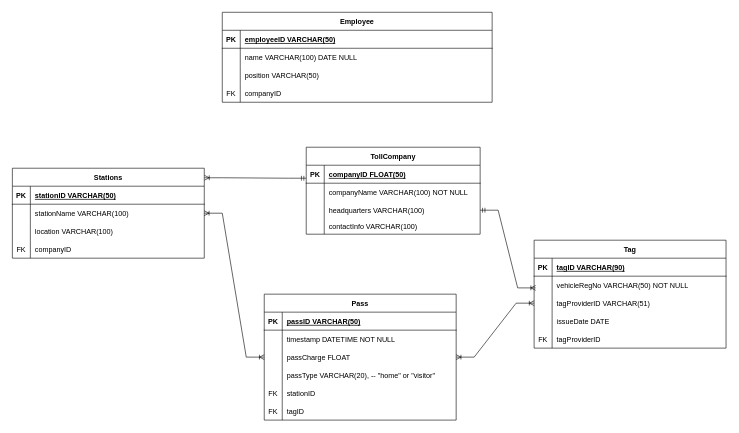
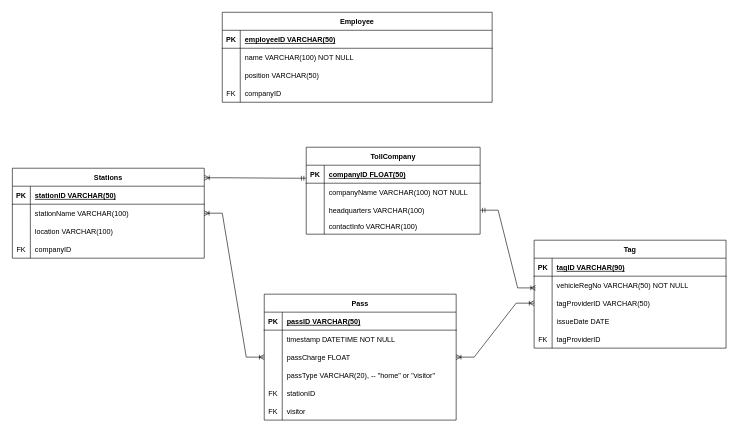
node "name VARCHAR(100) DATE NULL": label "name VARCHAR(100) DATE NULL" -> "name VARCHAR(100) NOT NULL"
node "tagProviderID VARCHAR(51)": label "tagProviderID VARCHAR(51)" -> "tagProviderID VARCHAR(50)"
node "tagID": label "tagID" -> "visitor"
